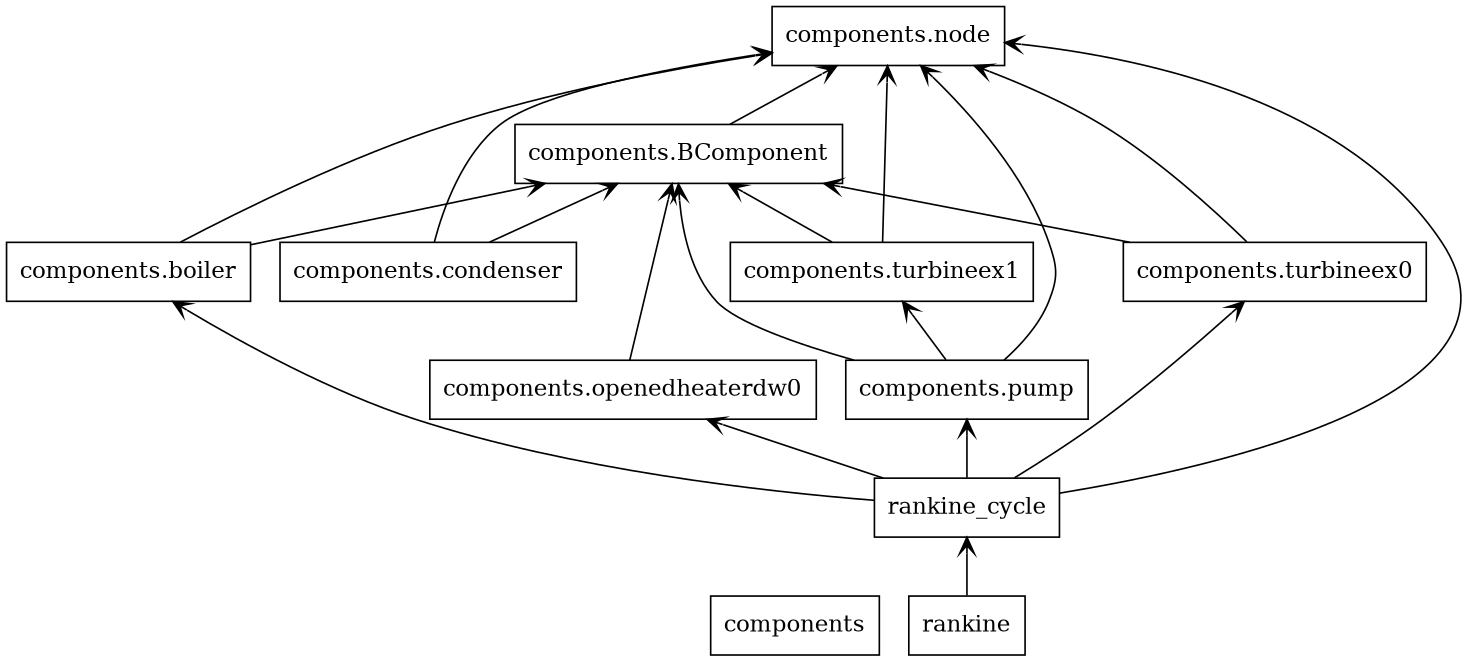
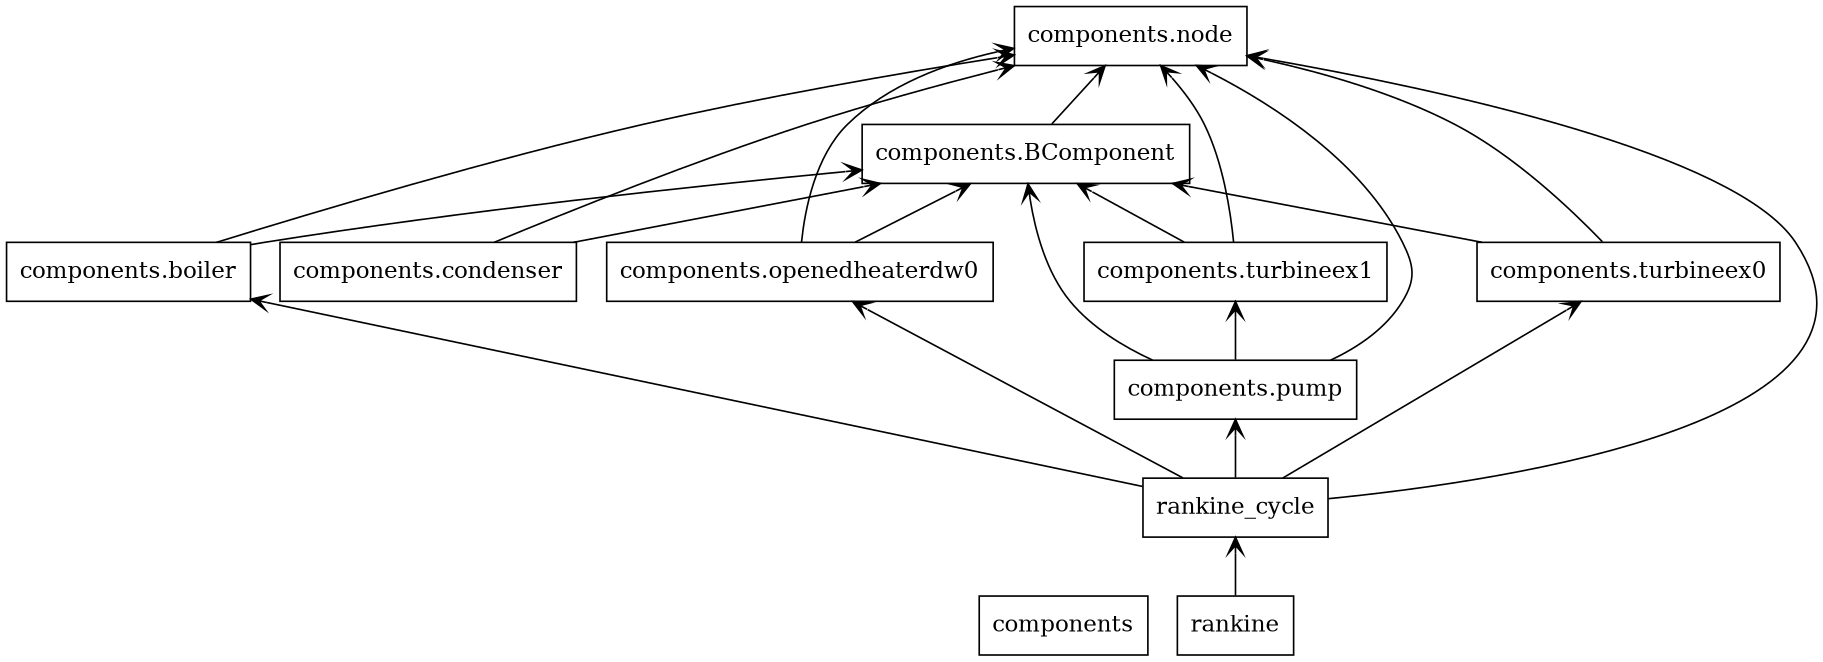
edge "components.openedheaterdw0" -> "components.node": added
